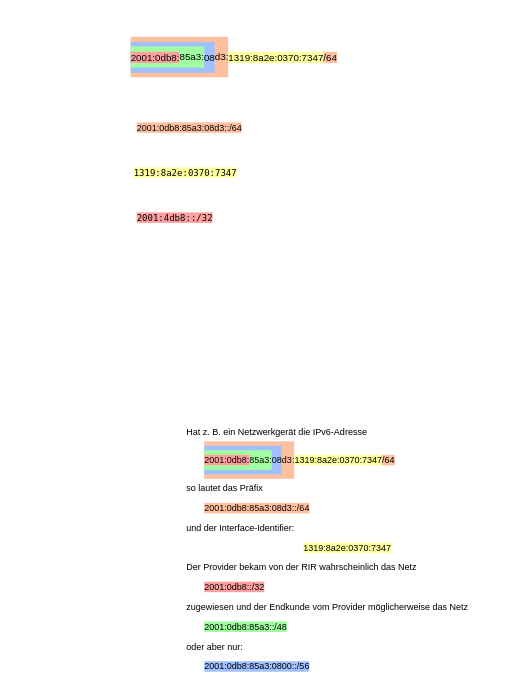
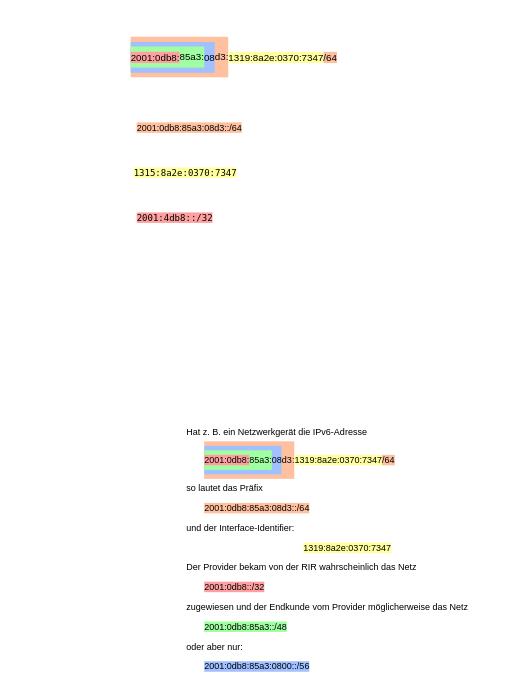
node "1319:8a2e:0370:7347": label "1319:8a2e:0370:7347" -> "1315:8a2e:0370:7347"
